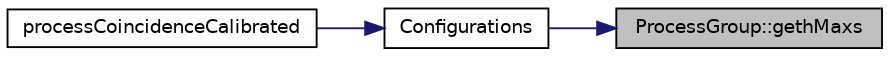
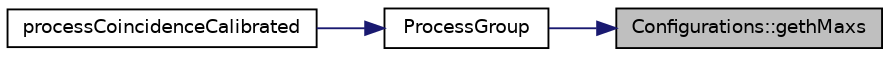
node "Configurations": label "Configurations" -> "ProcessGroup"
node "ProcessGroup::gethMaxs": label "ProcessGroup::gethMaxs" -> "Configurations::gethMaxs"
